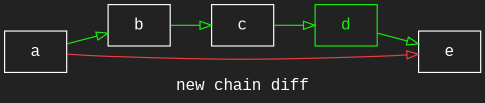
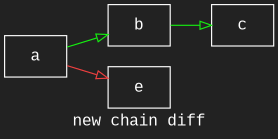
node "d": removed
